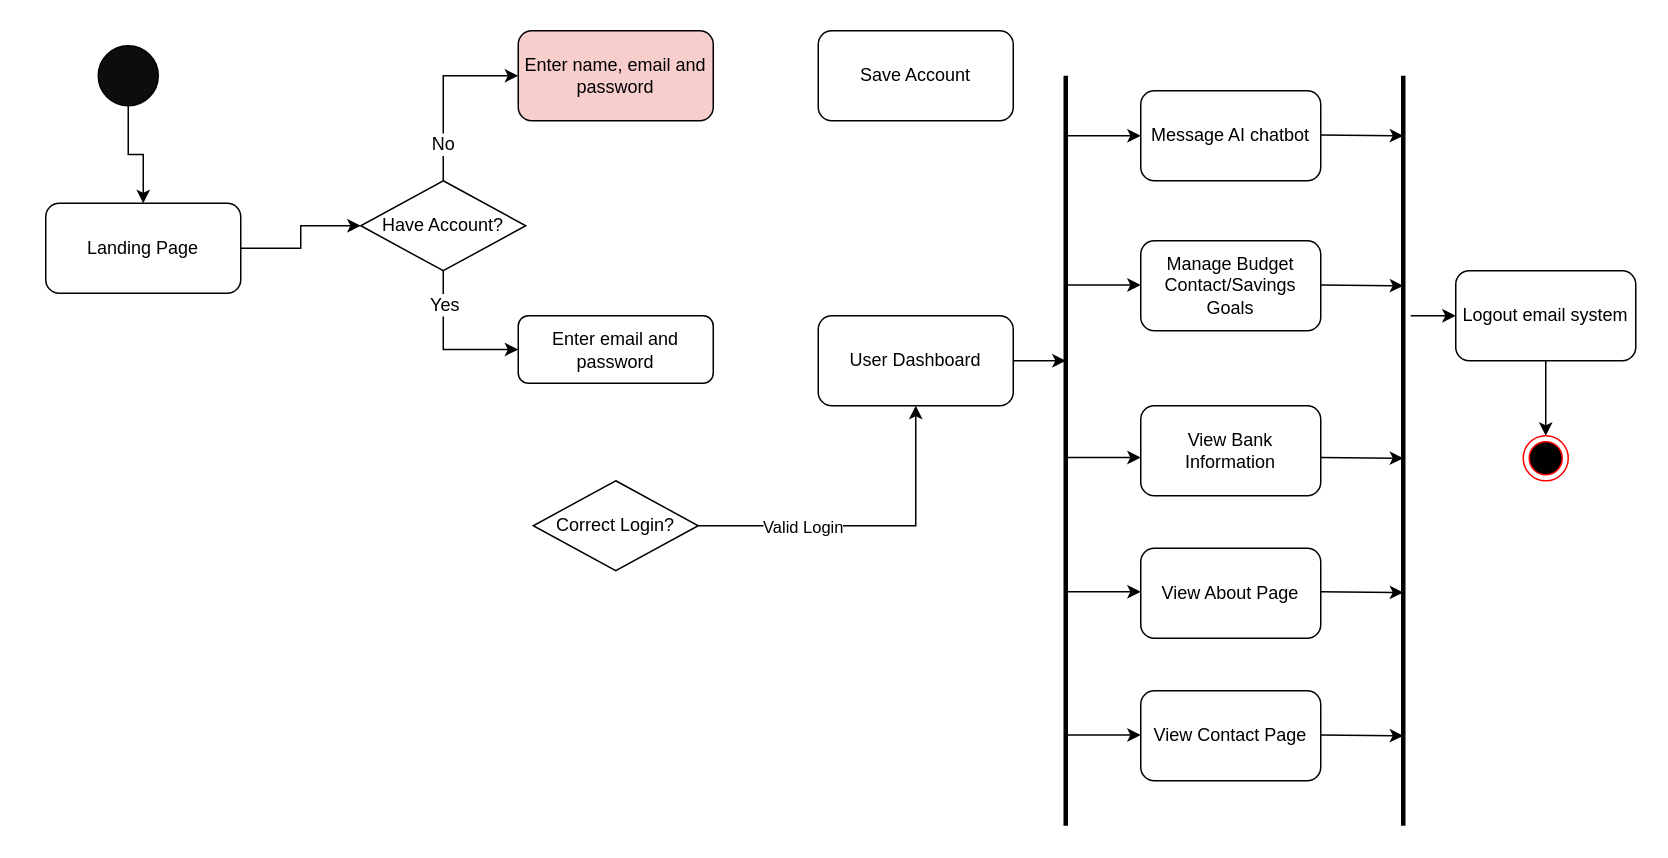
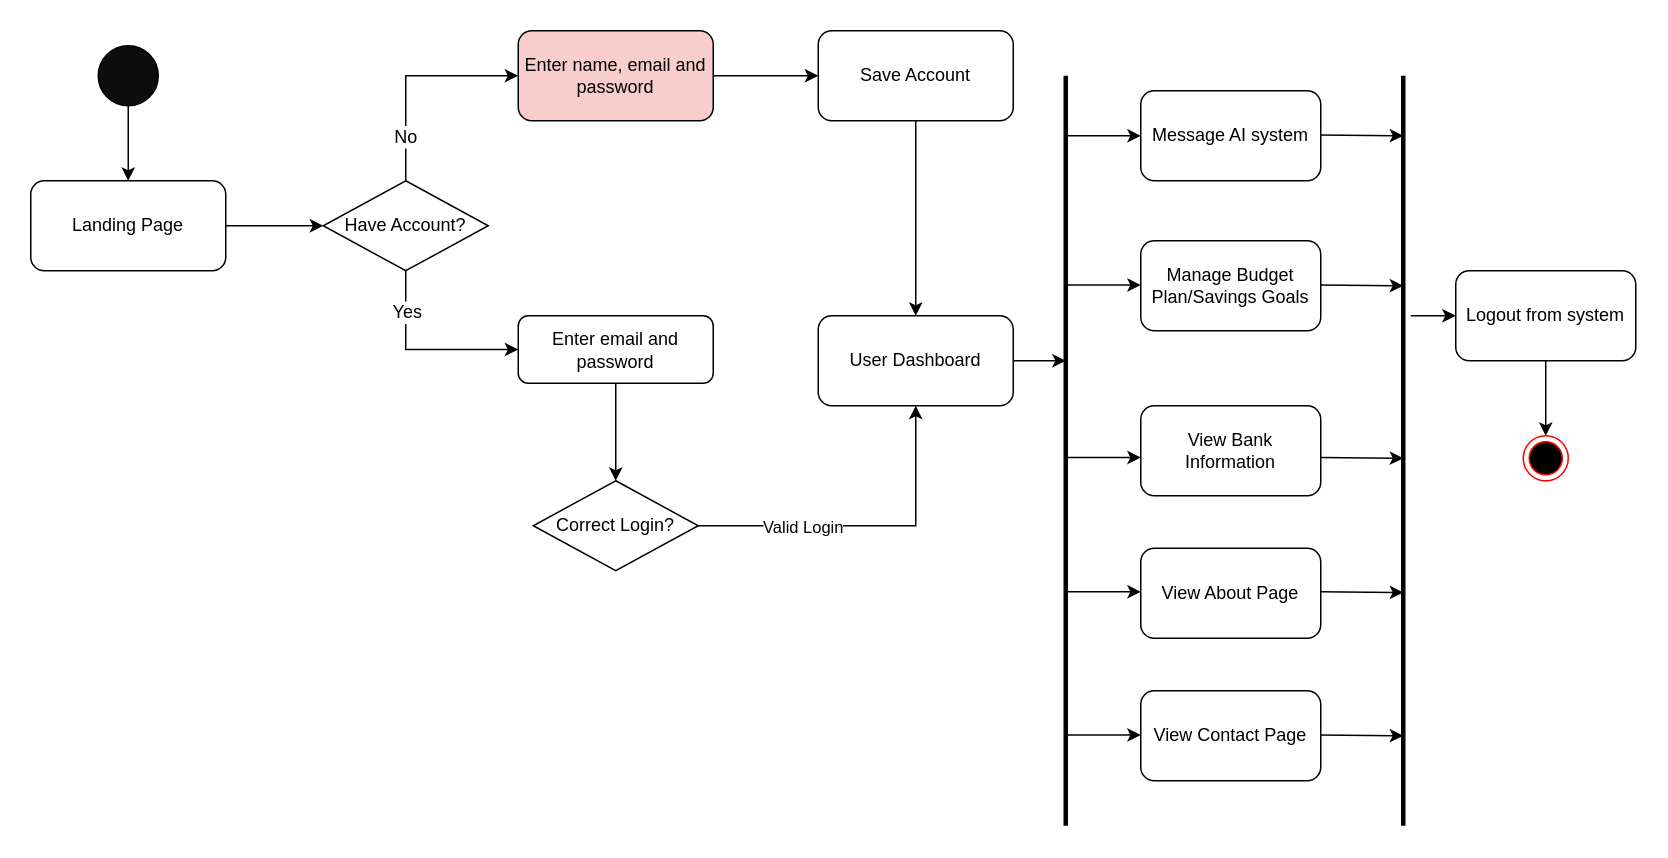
edge "Enter name, email and password" -> "Save Account": added
node "Message AI chatbot": label "Message AI chatbot" -> "Message AI system"
edge "Save Account" -> "User Dashboard": added
node "Have Account?": moved (443, 226) -> (406, 226)
node "Landing Page": moved (143, 248) -> (128, 226)
node "Manage Budget Contact/Savings Goals": label "Manage Budget Contact/Savings Goals" -> "Manage Budget Plan/Savings Goals"
node "Logout email system": label "Logout email system" -> "Logout from system"
edge "Enter email and password" -> "Correct Login?": added
